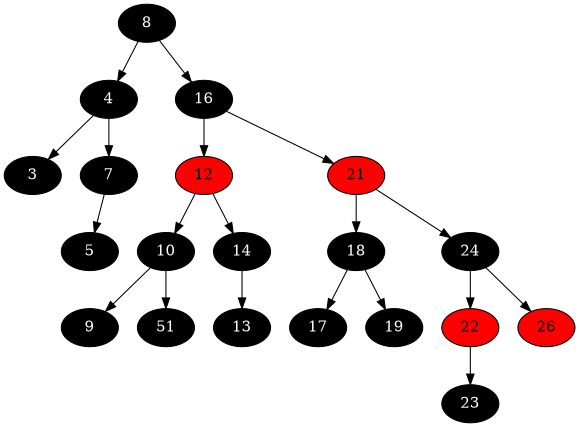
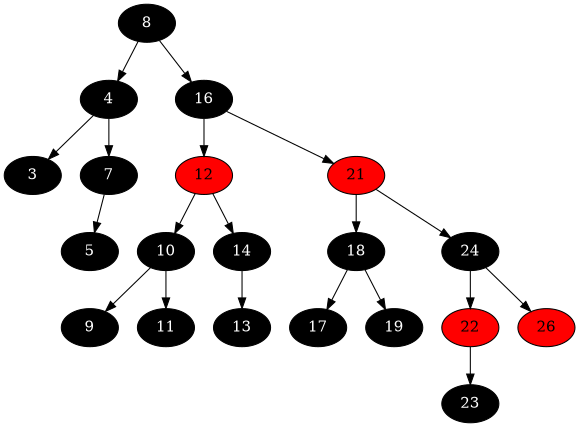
node "51": label "51" -> "11"
